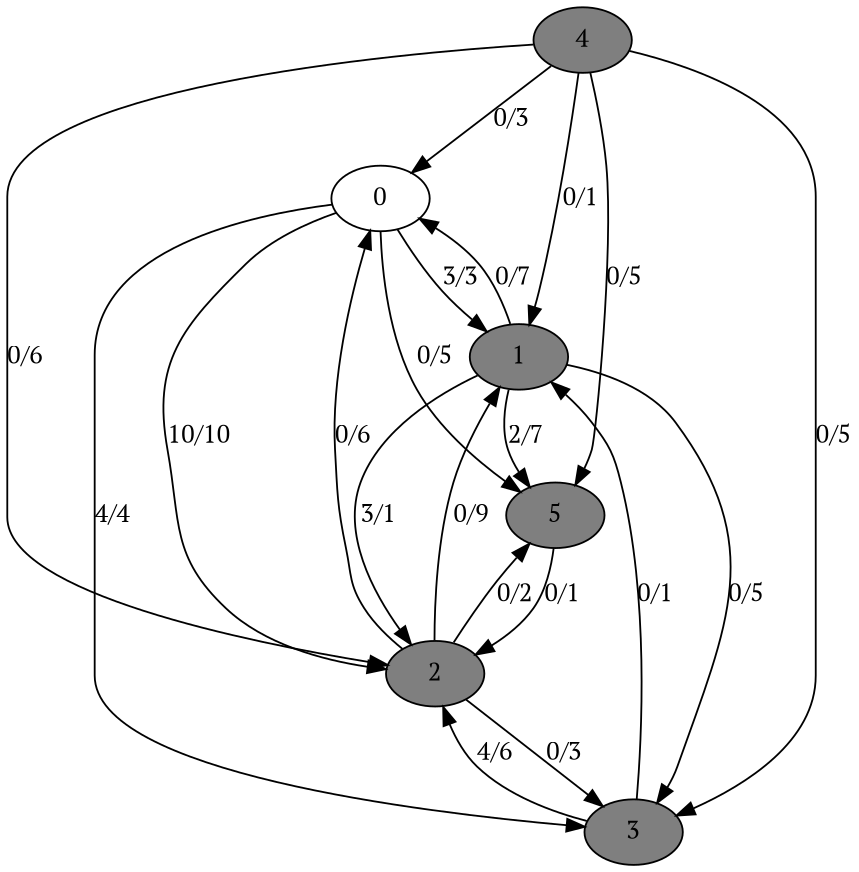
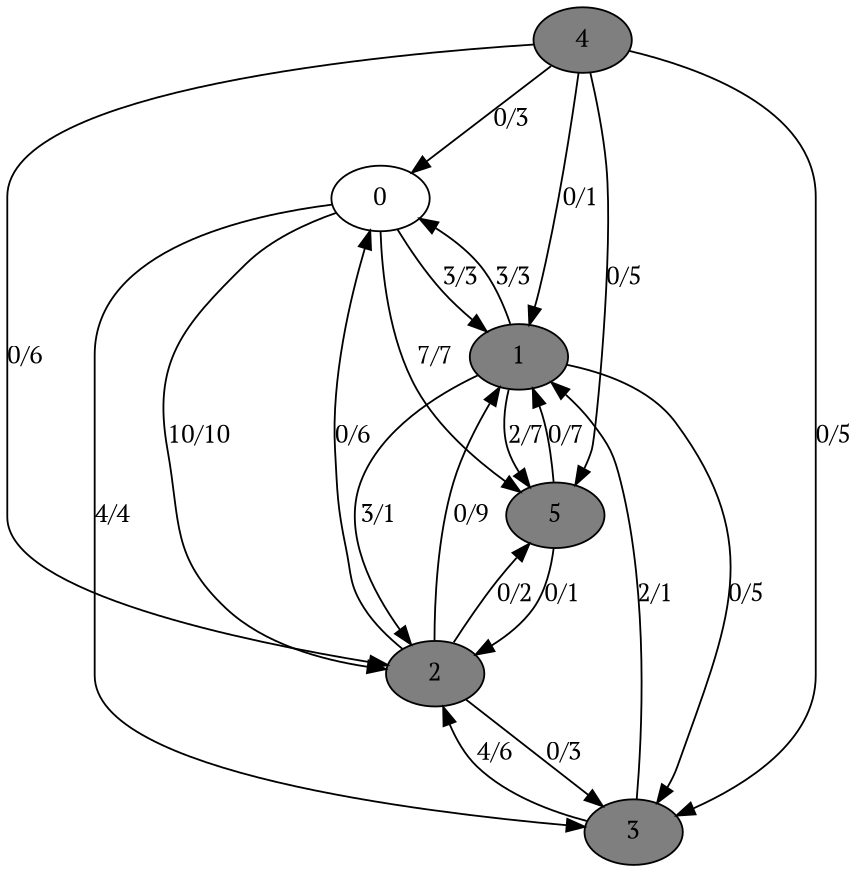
edge "1" -> "0": label "0/7" -> "3/3"
edge "0" -> "5": label "0/5" -> "7/7"
edge "5" -> "1": added, label "0/7"
edge "3" -> "1": label "0/1" -> "2/1"
